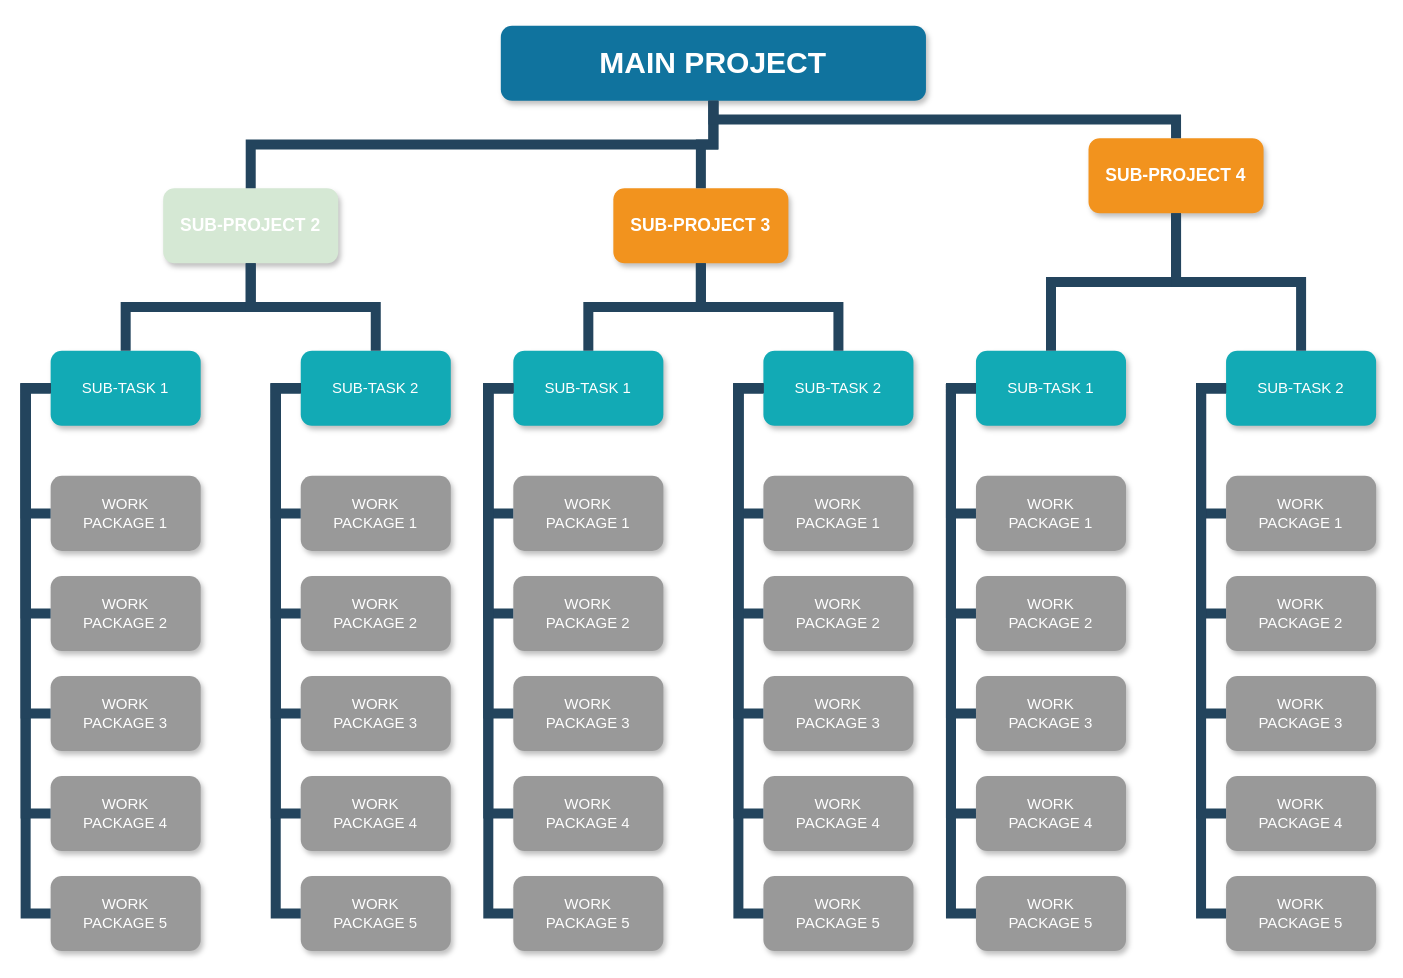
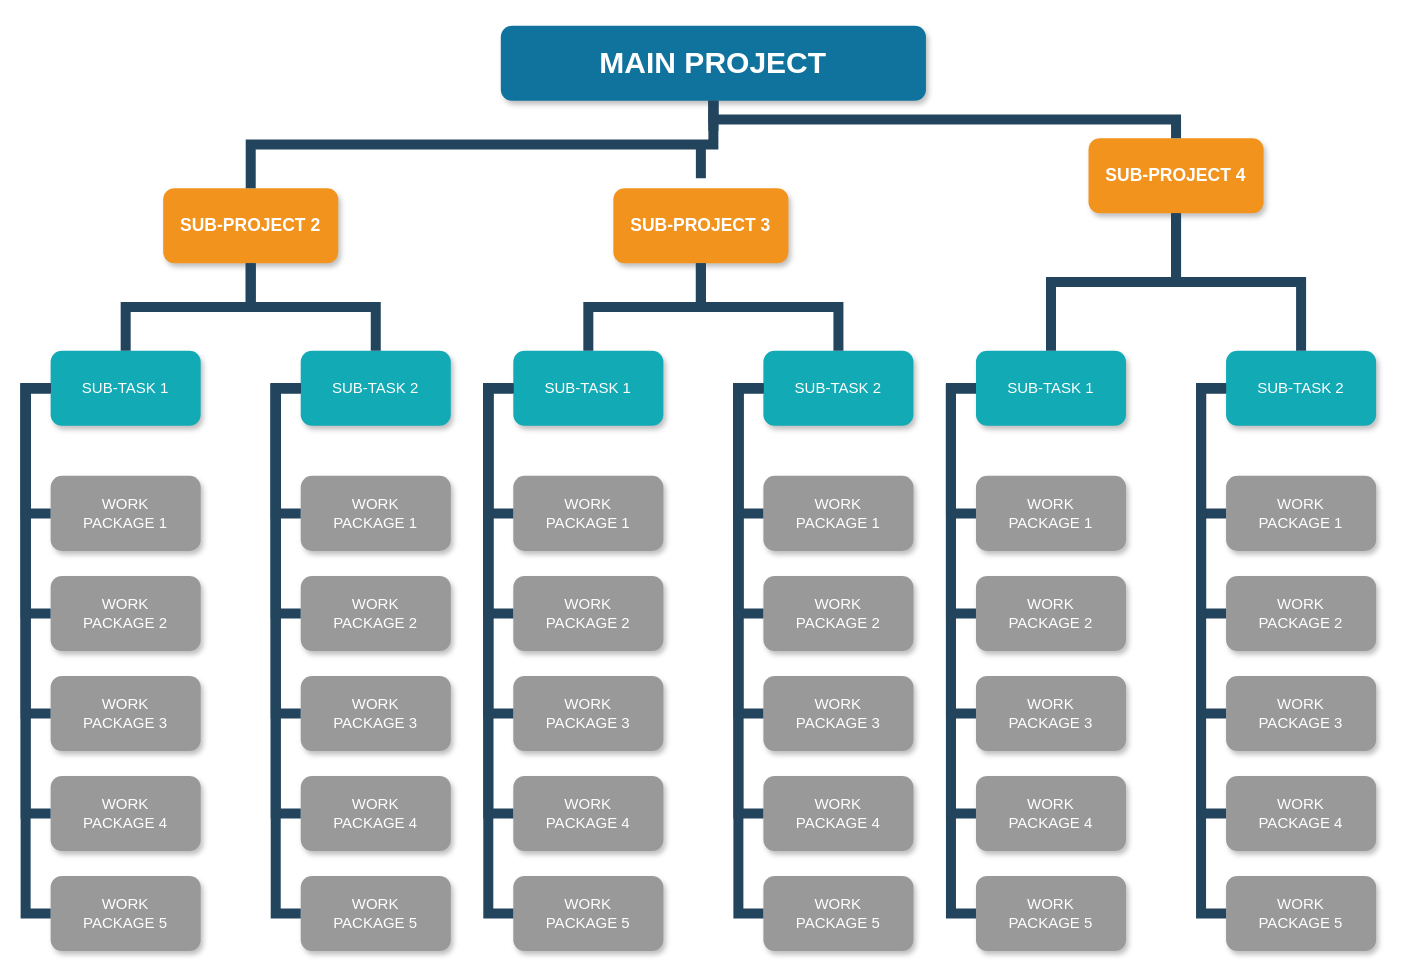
edge "MAIN PROJECT" -- "SUB-PROJECT 3": style solid -> dashed
node "SUB-PROJECT 2": fillcolor #d5e8d4 -> #f2931e
